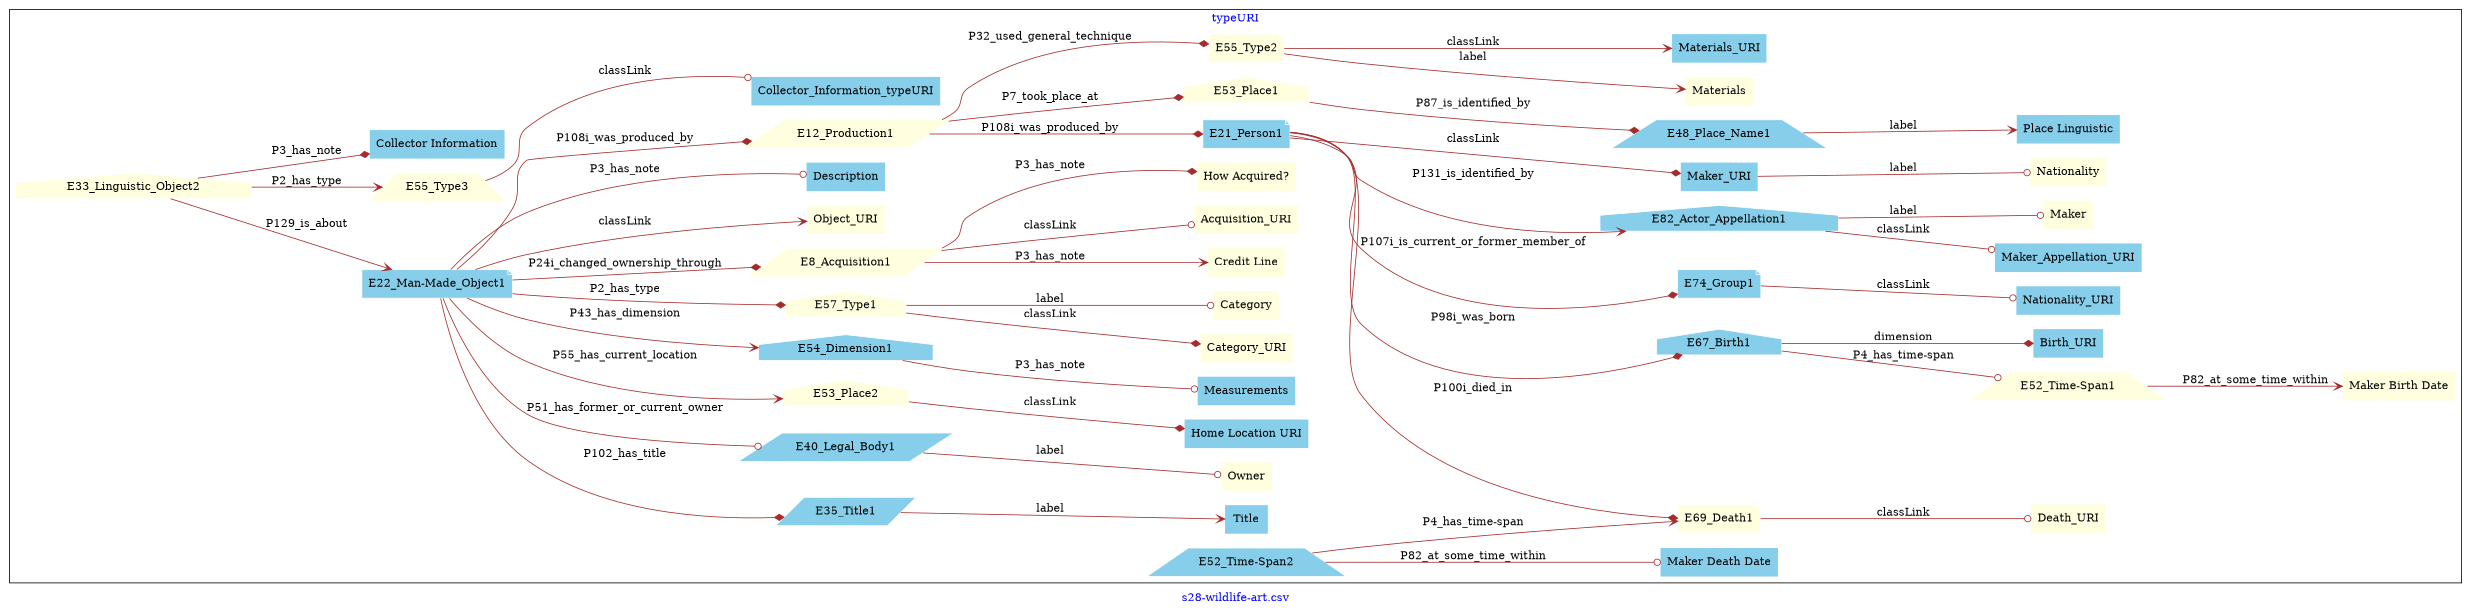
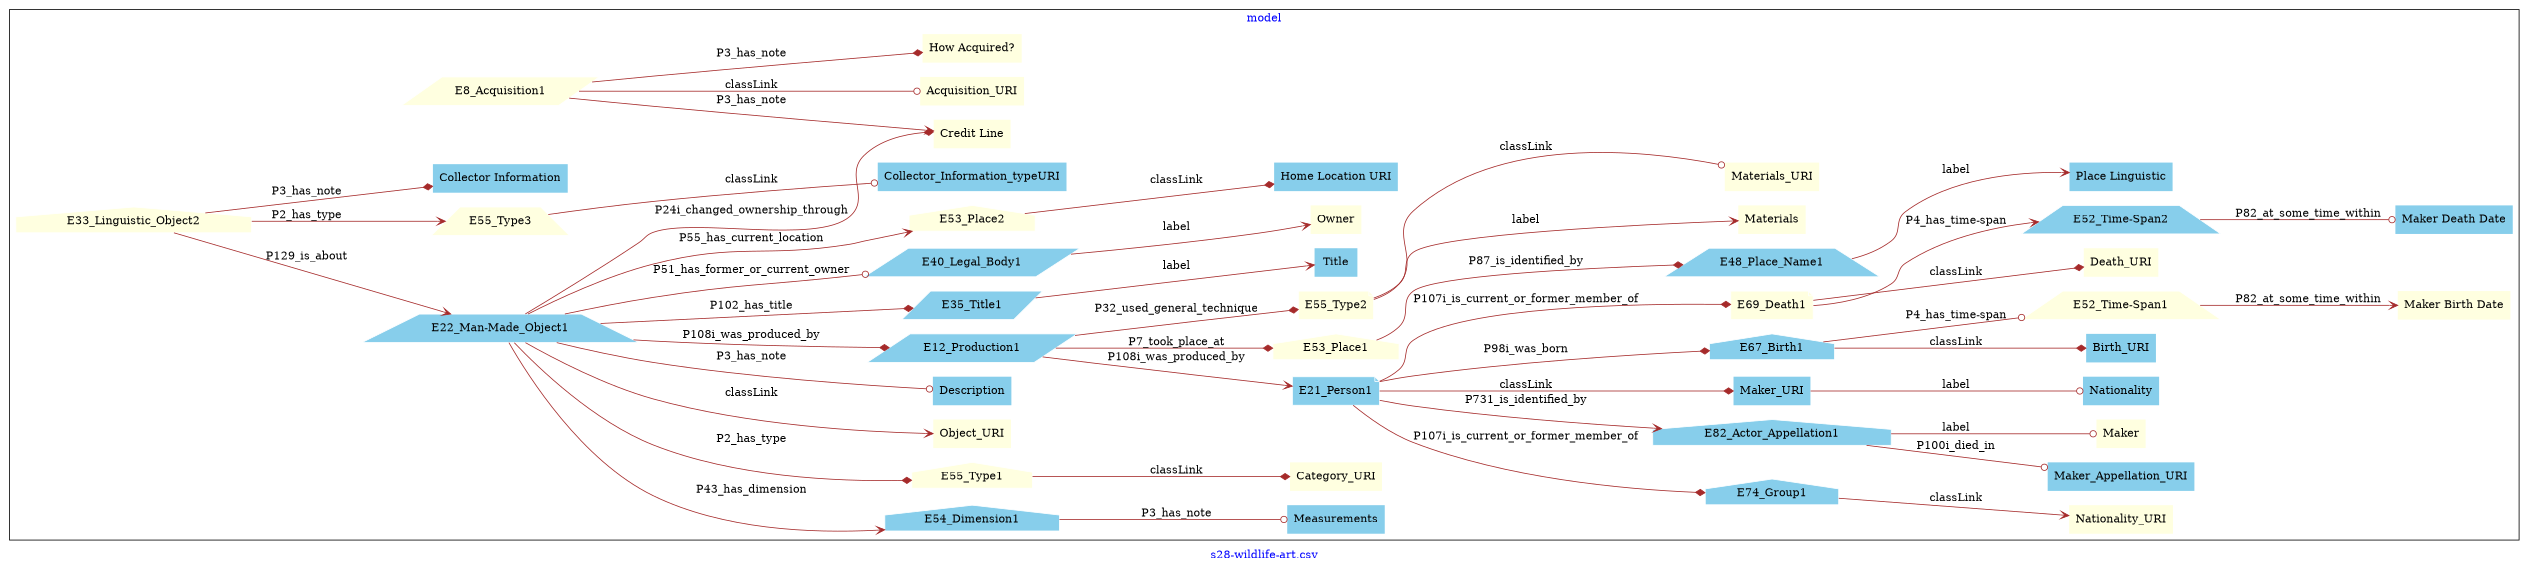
cluster "typeURI": label "typeURI" -> "model"
edge "E55_Type2" -> "Materials_URI": arrowhead vee -> odot
node "Materials_URI": fillcolor skyblue -> lightyellow
node "E12_Production1": fillcolor lightyellow -> skyblue
edge "E12_Production1" -> "E21_Person1": arrowhead diamond -> vee
node "Nationality": fillcolor lightyellow -> skyblue
edge "E21_Person1" -> "E82_Actor_Appellation1": label "P131_is_identified_by" -> "P731_is_identified_by"
edge "E82_Actor_Appellation1" -> "Maker_Appellation_URI": label "classLink" -> "P100i_died_in"
edge "E22_Man-Made_Object1" -> "E8_Acquisition1": now "E22_Man-Made_Object1" -> "Credit Line"
node "E22_Man-Made_Object1": shape note -> trapezium
node "E74_Group1": shape note -> house
edge "E74_Group1" -> "Nationality_URI": arrowhead odot -> vee
node "Nationality_URI": fillcolor skyblue -> lightyellow
node "E57_Type1": label "E57_Type1" -> "E55_Type1"
node "Category": removed
edge "E67_Birth1" -> "Birth_URI": label "dimension" -> "classLink"
edge "E21_Person1" -> "E69_Death1": label "P100i_died_in" -> "P107i_is_current_or_former_member_of"
edge "E40_Legal_Body1" -> "Owner": arrowhead odot -> vee
edge "E69_Death1" -> "Death_URI": arrowhead odot -> diamond
edge "E52_Time-Span2" -> "E69_Death1": reversed
